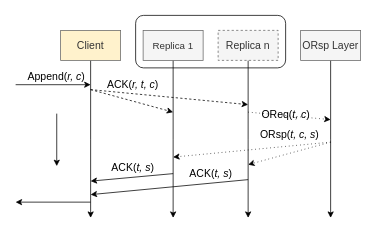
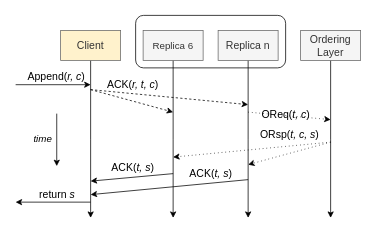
node "Replica 1": label "Replica 1" -> "Replica 6"
node "Replica n": style dashed -> solid
node "ORsp Layer": label "ORsp Layer" -> "Ordering Layer"
node "time": added
node "return s": added
